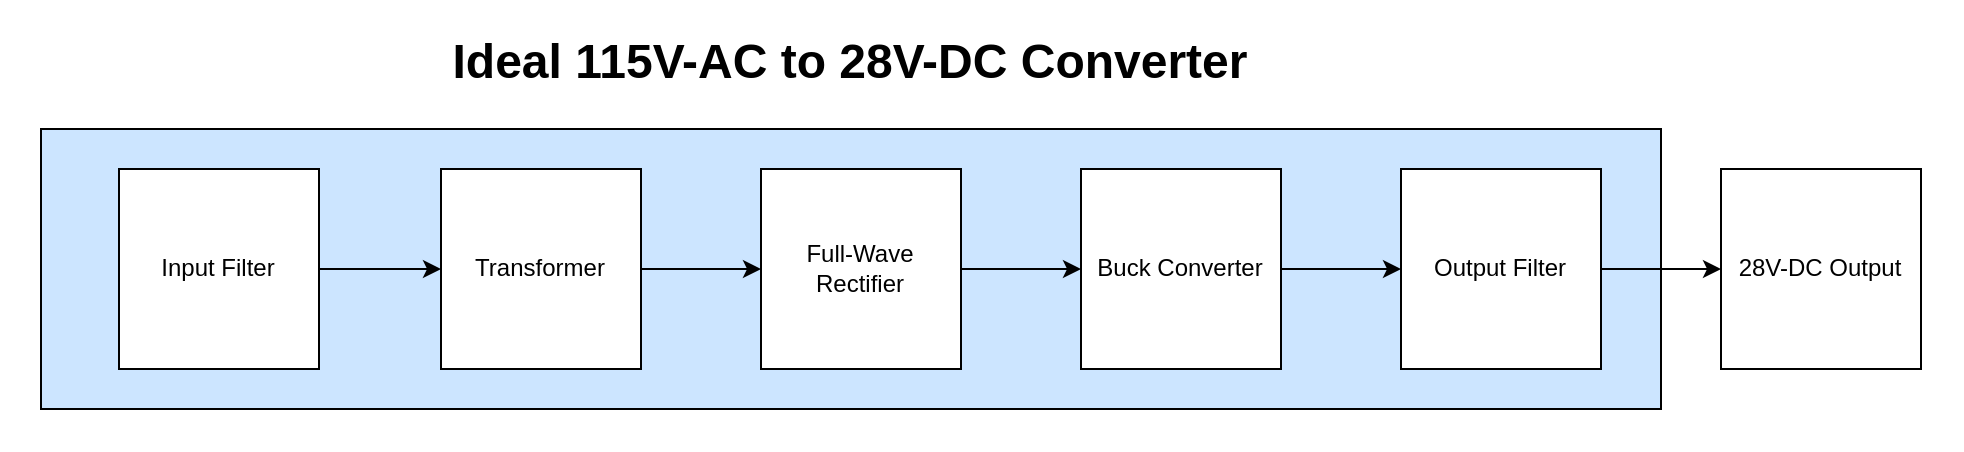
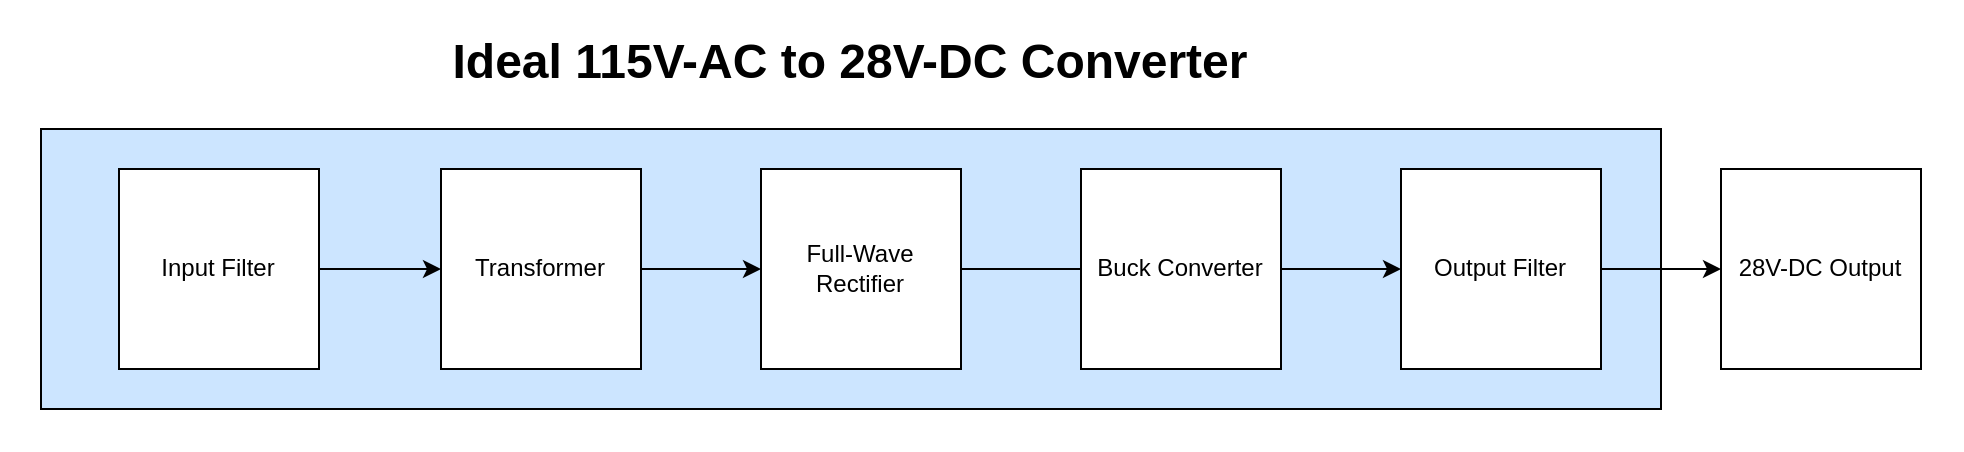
edge "Full-Wave Rectifier" -> "Buck Converter": arrowhead classic -> none
